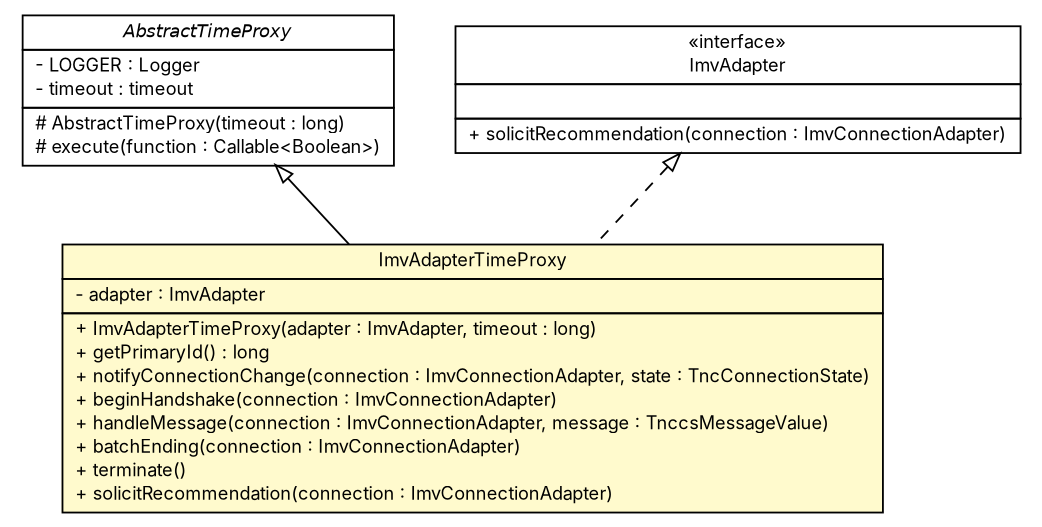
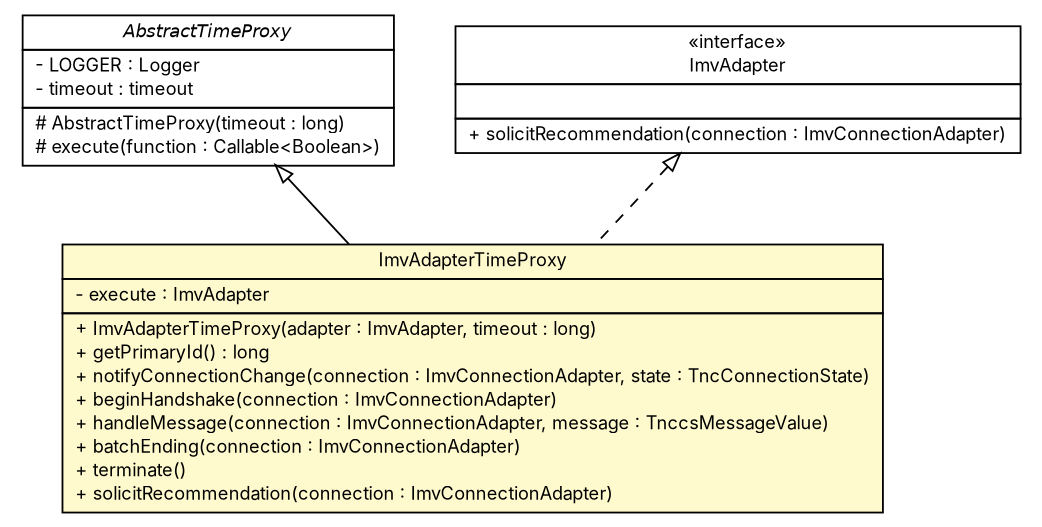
node "ImvAdapterTimeProxy": text "- adapter : ImvAdapter" -> "- execute : ImvAdapter"
